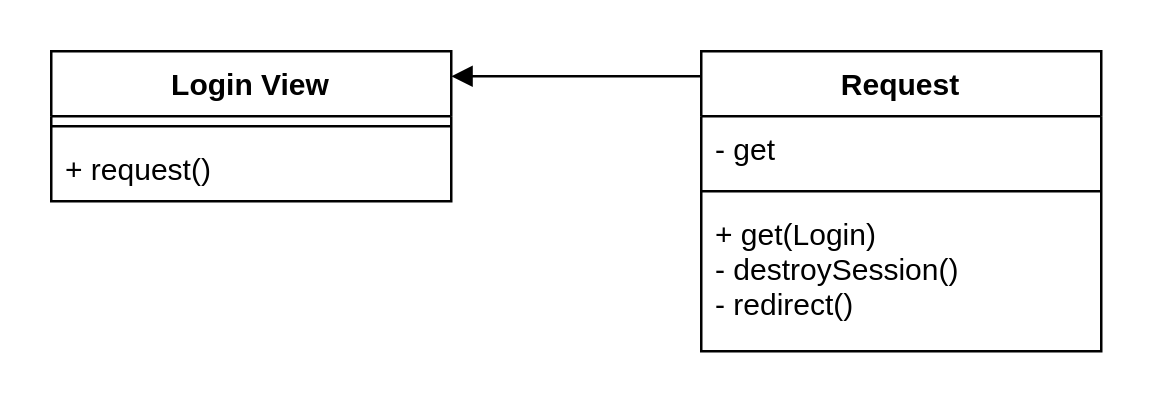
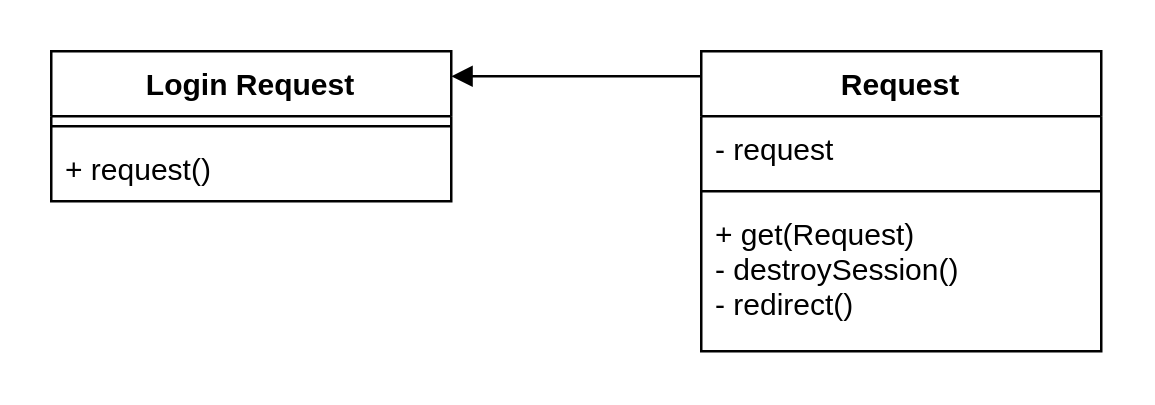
node "Login View": label "Login View" -> "Login Request"
node "- get": label "- get" -> "- request"
node "+ get(Login) - destroySession() - redirect()": label "+ get(Login) - destroySession() - redirect()" -> "+ get(Request) - destroySession() - redirect()"
